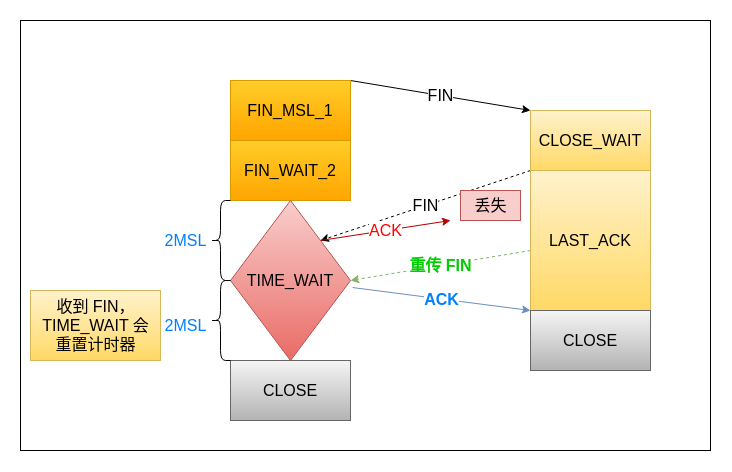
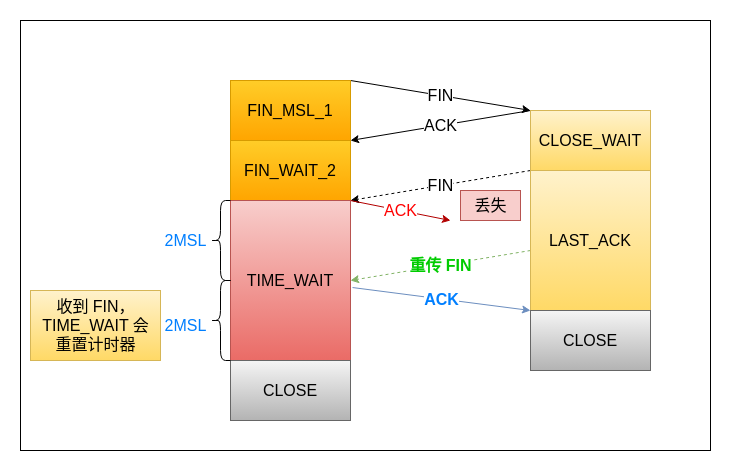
edge "CLOSE_WAIT" -> "FIN_WAIT_2": added, label "ACK"
node "TIME_WAIT": shape diamond -> rectangle
